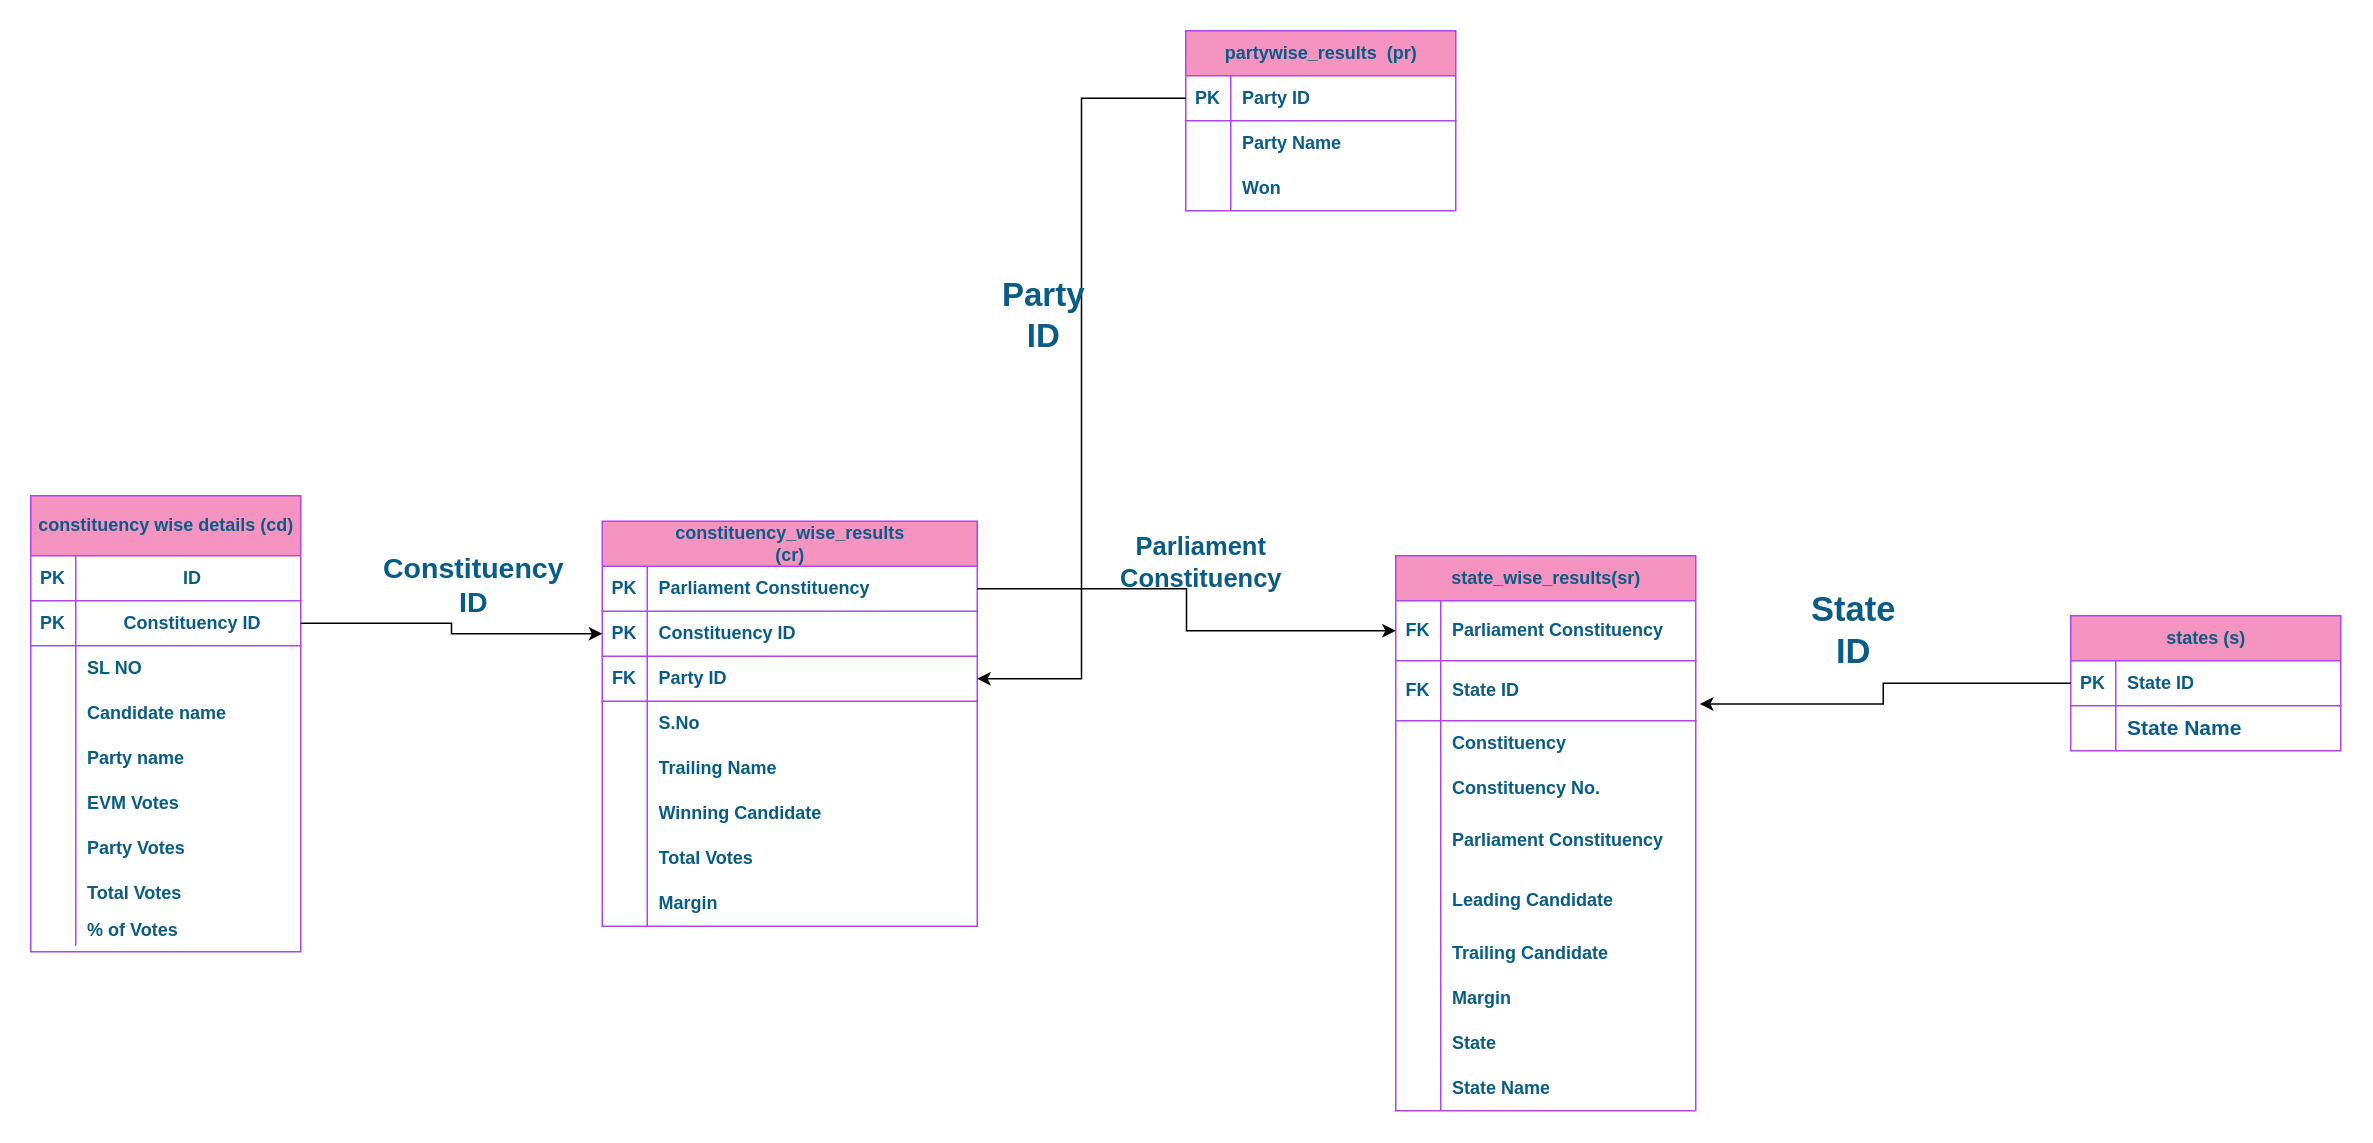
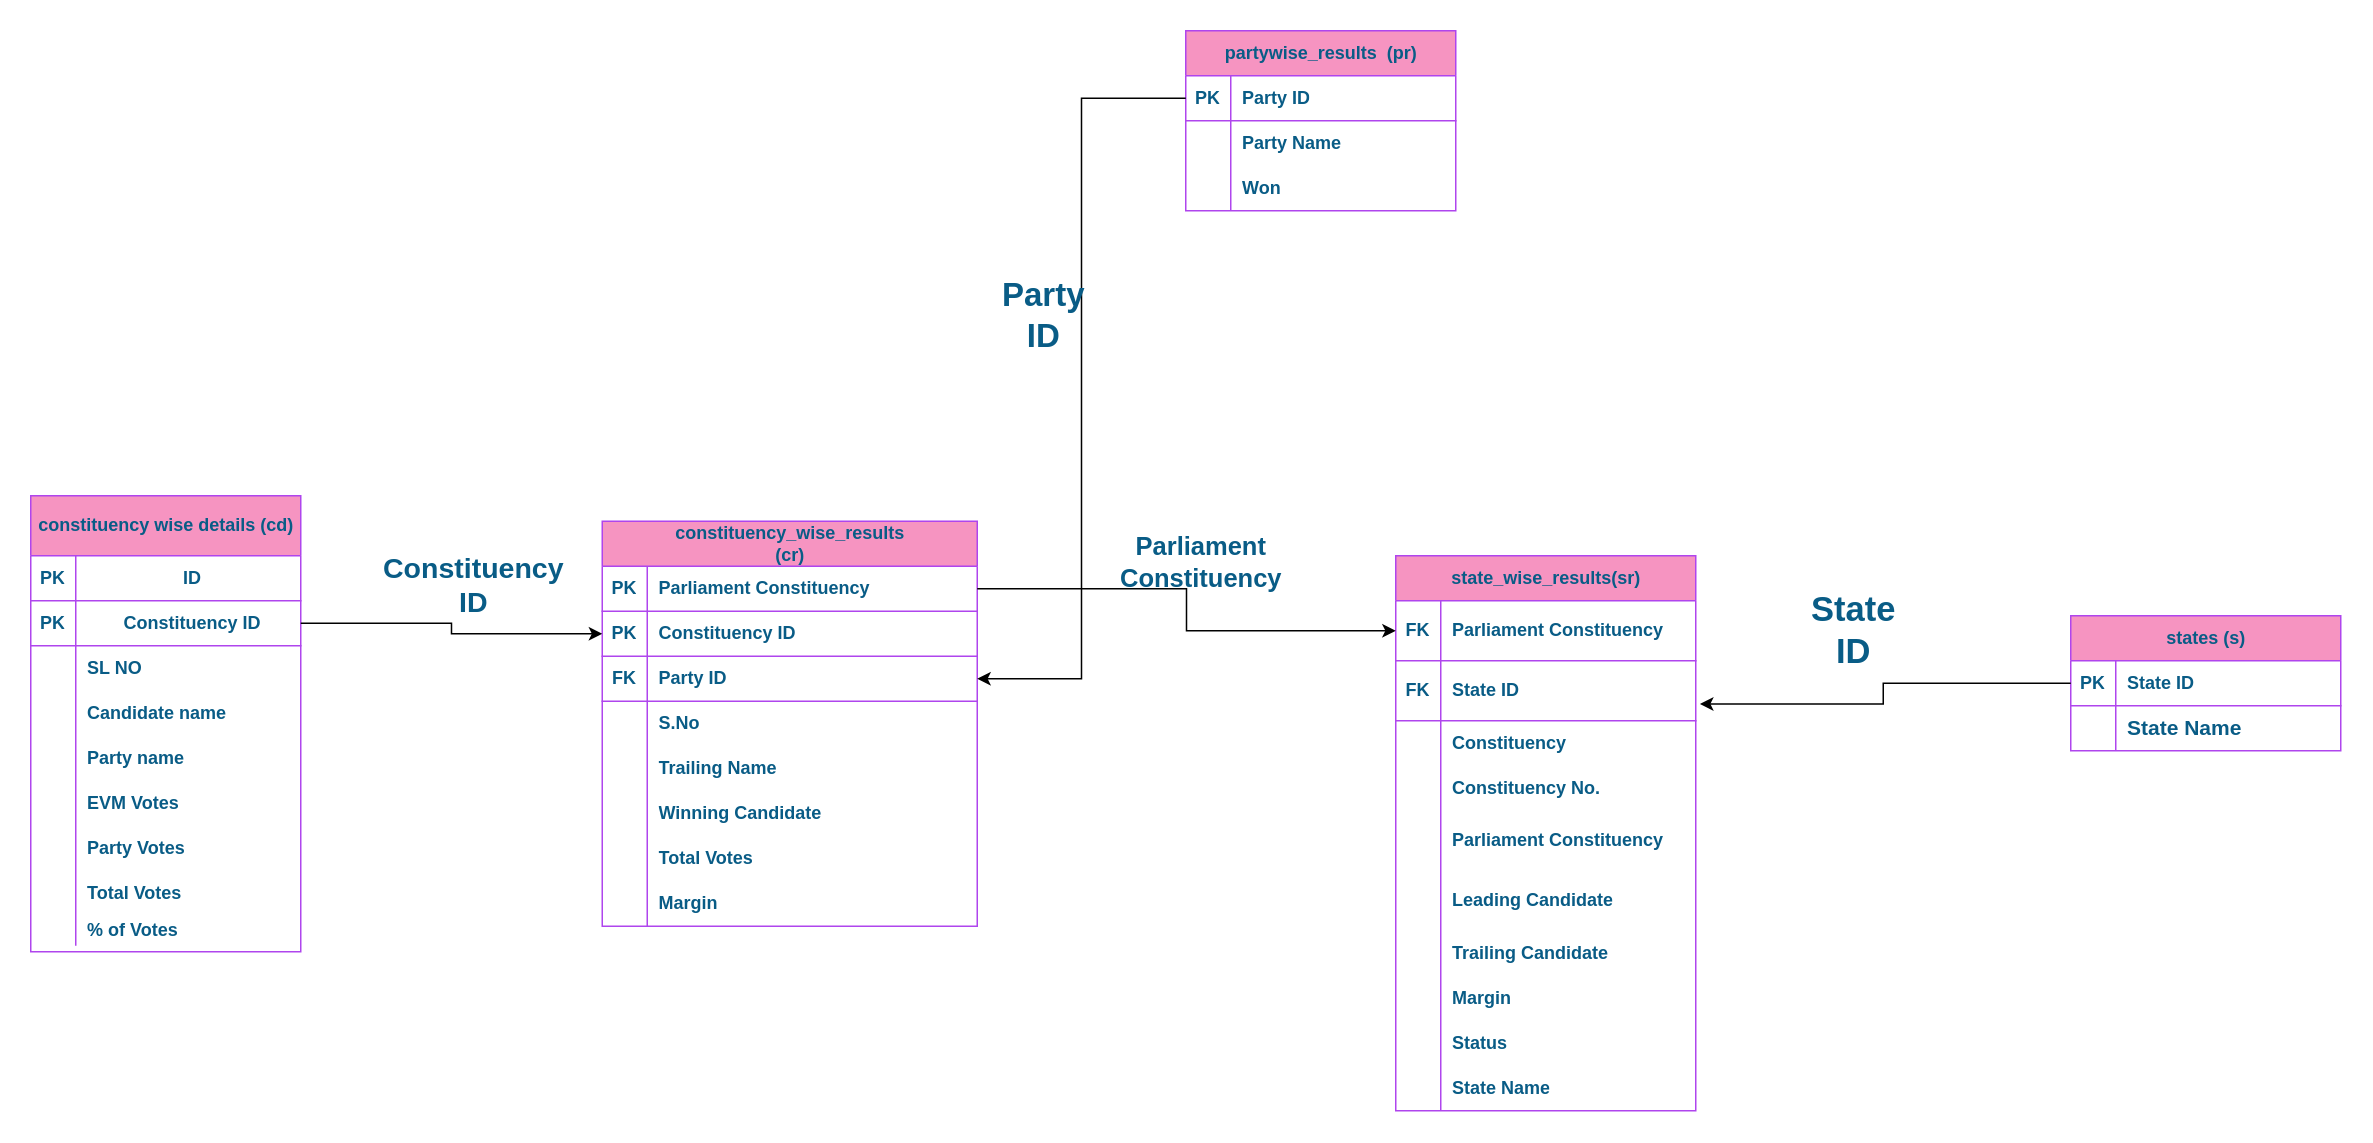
node "State": label "State" -> "Status"
